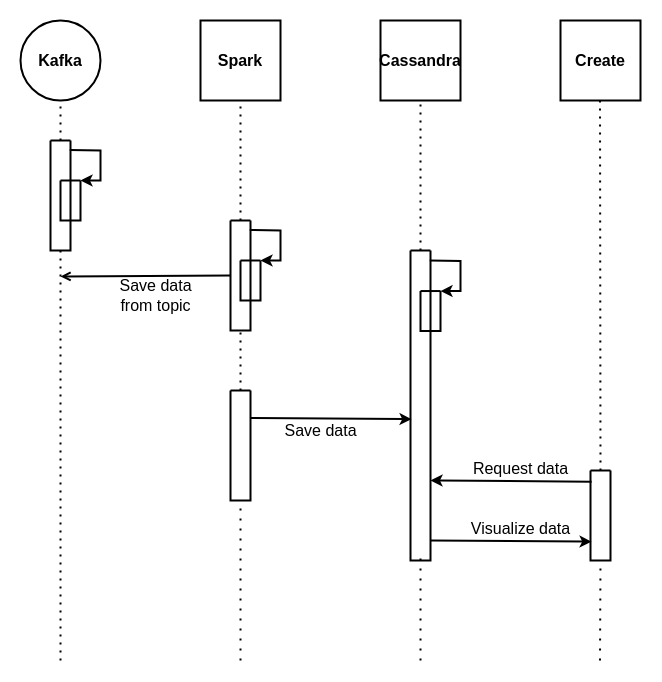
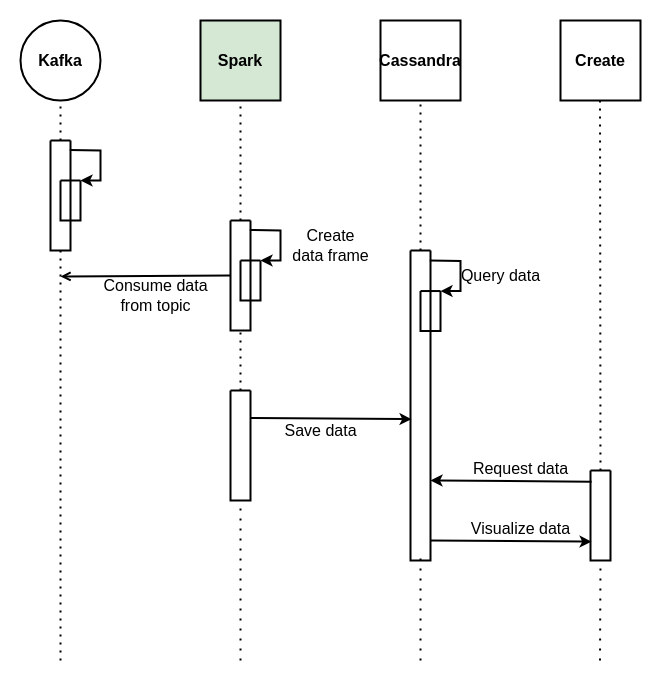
node "Spark": fillcolor #ffffff -> #d5e8d4
node "Create data frame": added
node "Query data": added
node "Save data from topic": label "Save data from topic" -> "Consume data from topic"
